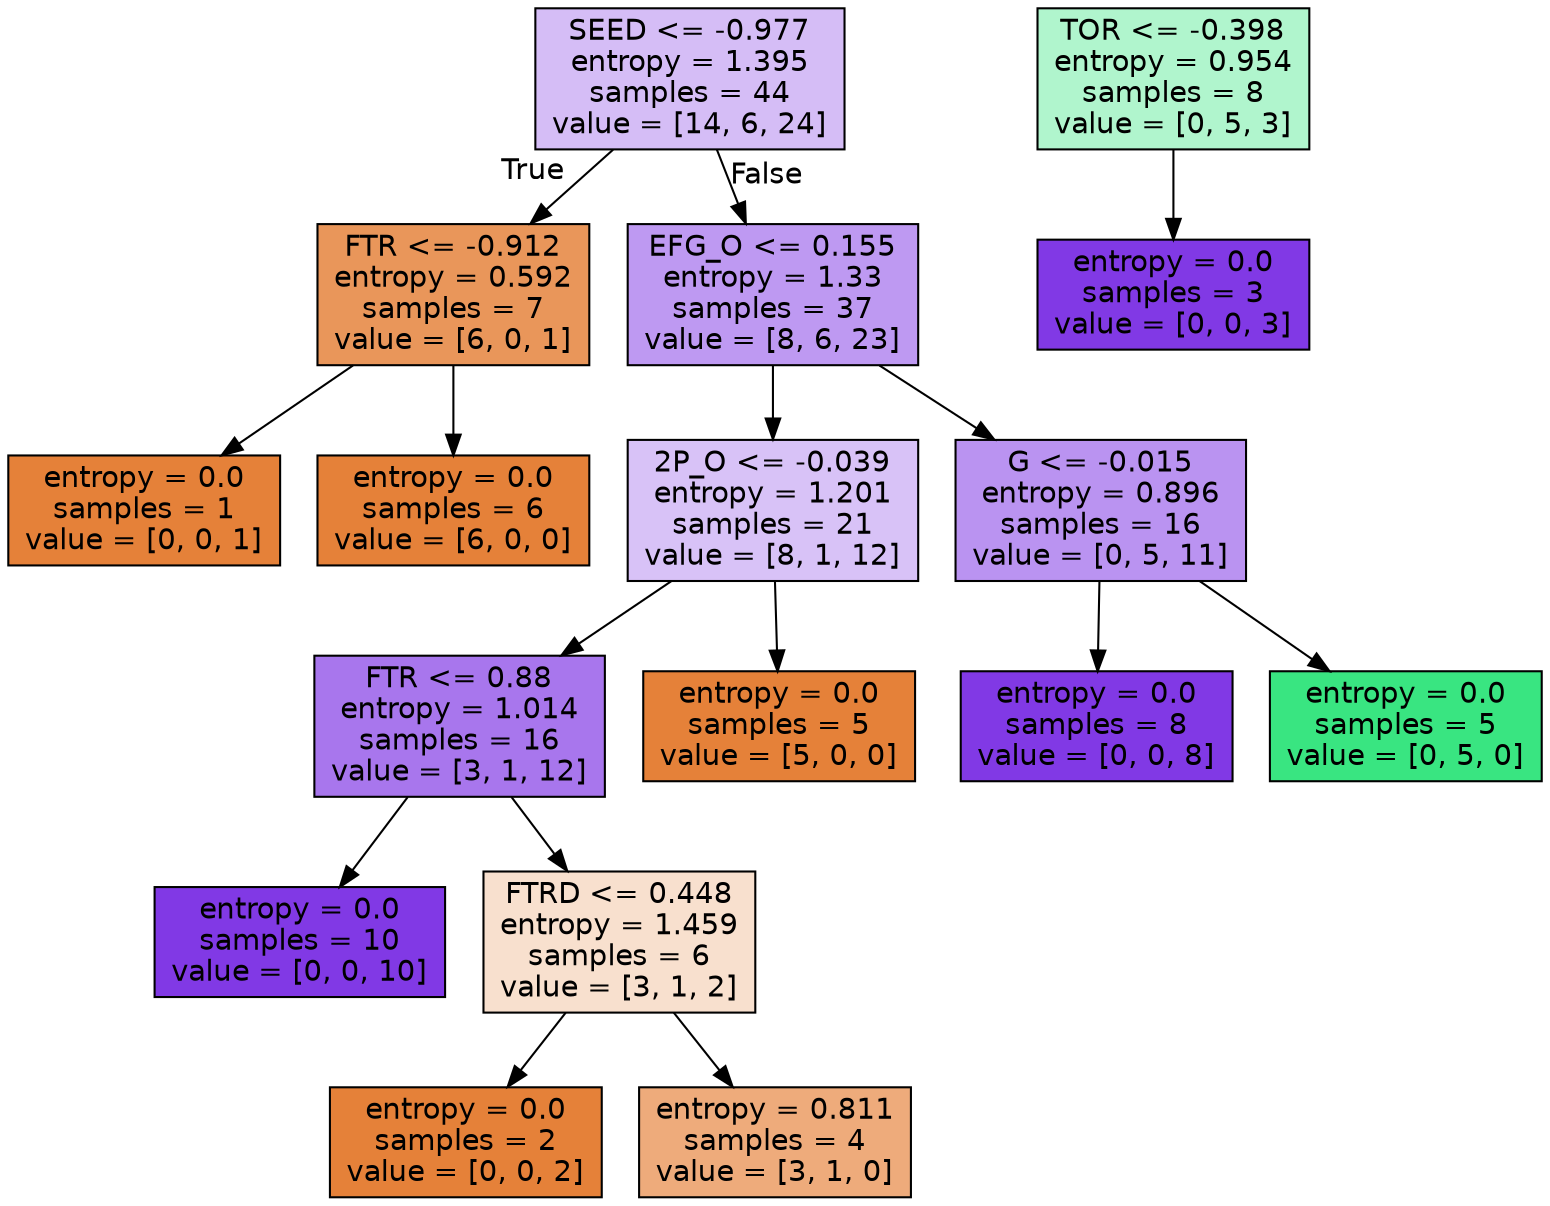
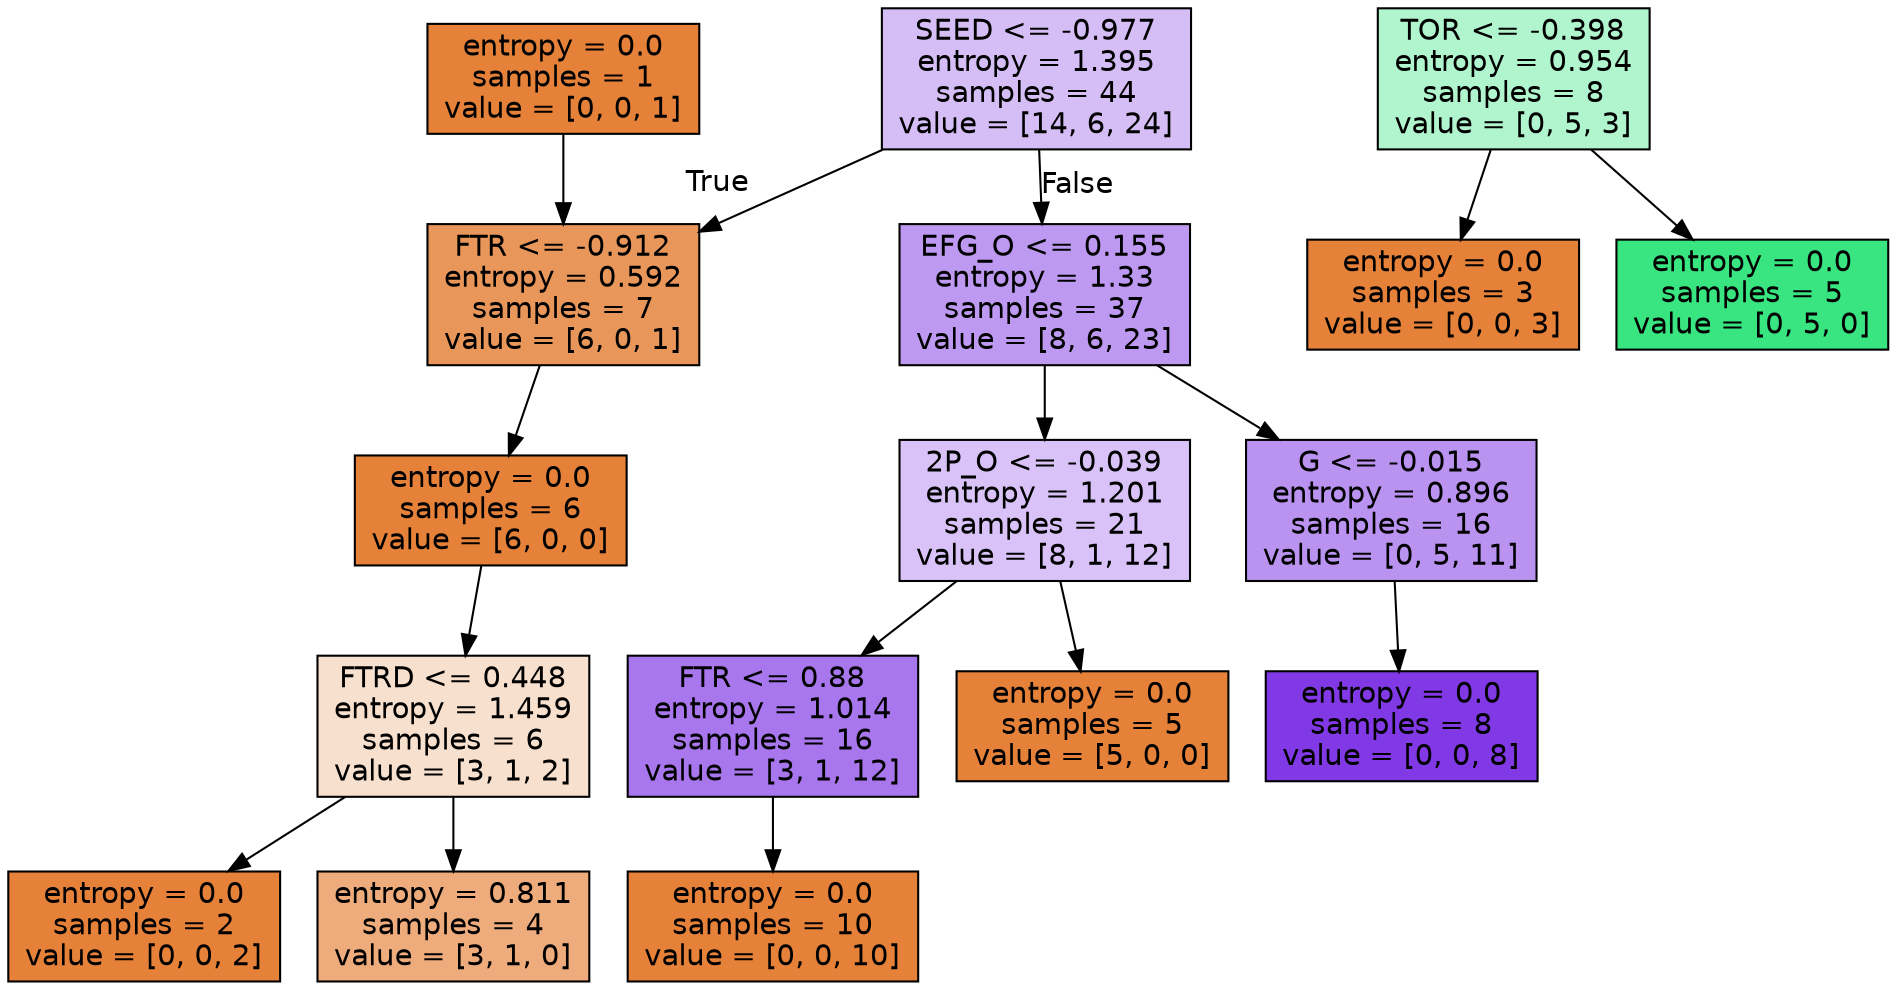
node "entropy = 0.0 samples = 3 value = [0, 0, 3]": fillcolor #8139e5 -> #e58139
edge "FTR <= -0.912 entropy = 0.592 samples = 7 value = [6, 0, 1]" -> "entropy = 0.0 samples = 1 value = [0, 0, 1]": reversed
edge "G <= -0.015 entropy = 0.896 samples = 16 value = [0, 5, 11]" -> "entropy = 0.0 samples = 5 value = [0, 5, 0]": now "TOR <= -0.398 entropy = 0.954 samples = 8 value = [0, 5, 3]" -> "entropy = 0.0 samples = 5 value = [0, 5, 0]"
edge "FTR <= 0.88 entropy = 1.014 samples = 16 value = [3, 1, 12]" -> "FTRD <= 0.448 entropy = 1.459 samples = 6 value = [3, 1, 2]": now "entropy = 0.0 samples = 6 value = [6, 0, 0]" -> "FTRD <= 0.448 entropy = 1.459 samples = 6 value = [3, 1, 2]"
node "entropy = 0.0 samples = 10 value = [0, 0, 10]": fillcolor #8139e5 -> #e58139
